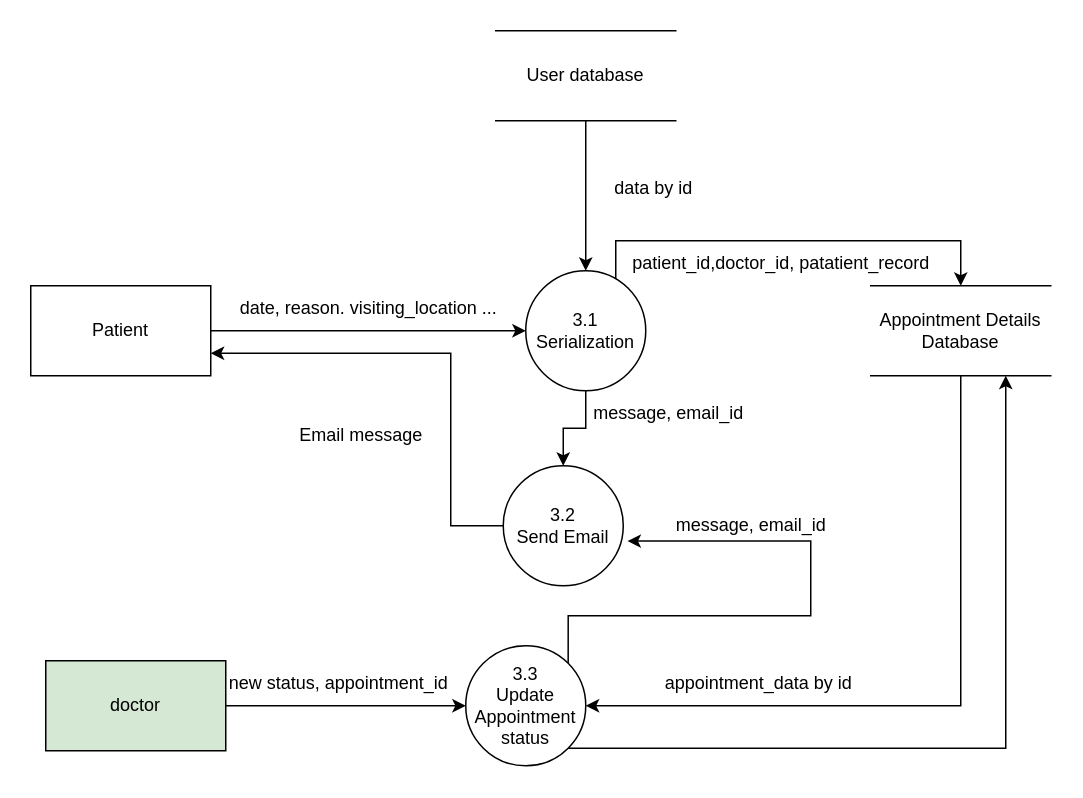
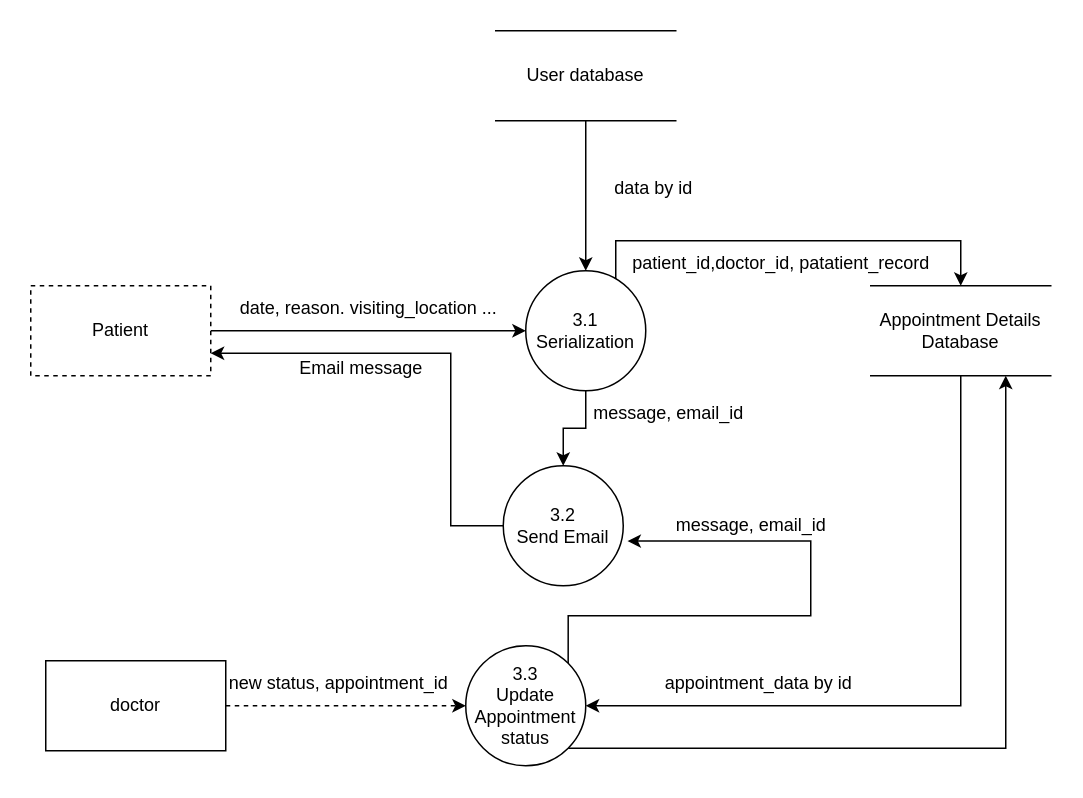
node "Patient": style solid -> dashed
node "Email message": moved (361, 436) -> (361, 368)
node "doctor": fillcolor #d5e8d4 -> #ffffff
edge "doctor" -> "3.3 Update Appointment status": style solid -> dashed
